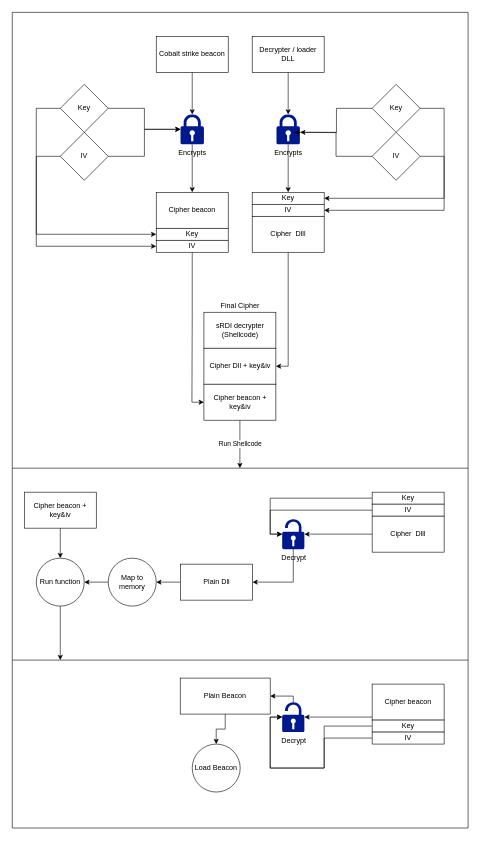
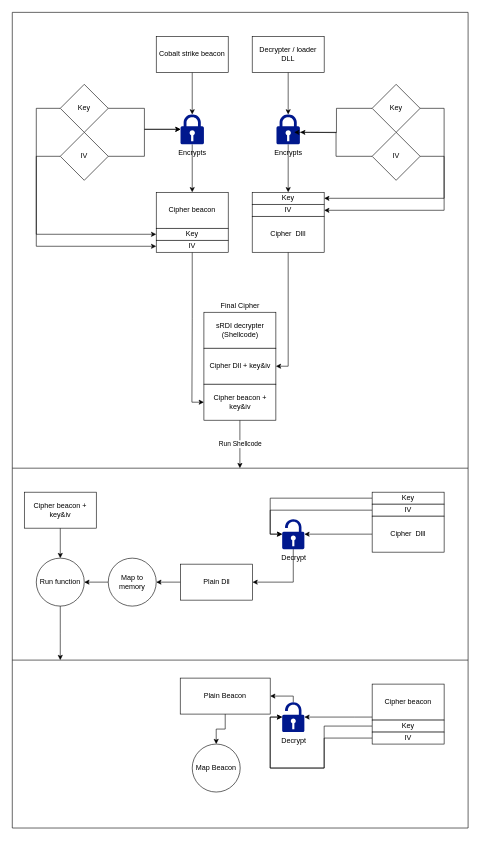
node "Load Beacon": label "Load Beacon" -> "Map Beacon"
